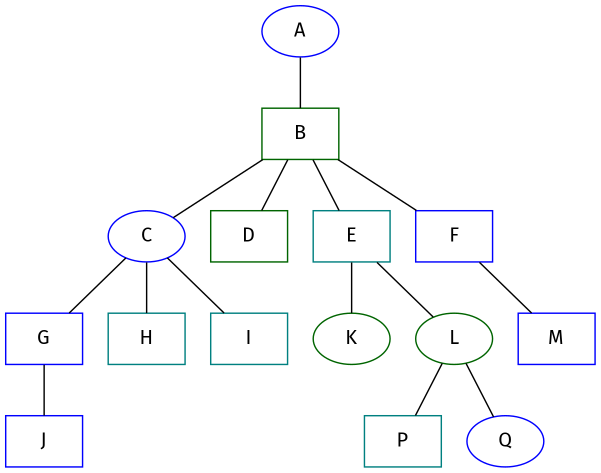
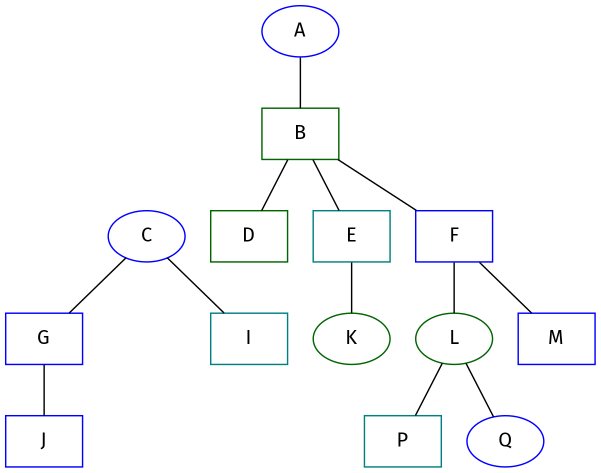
edge "B" -- "C": removed
edge "E" -- "L": now "F" -- "L"
node "H": removed
